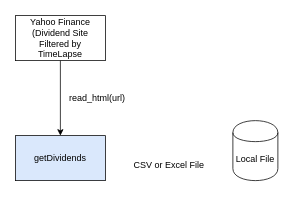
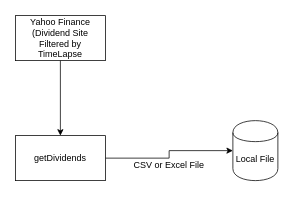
node "read_html(url)": removed
edge "getDividends" -> "Local File": added
node "getDividends": fillcolor #dae8fc -> #ffffff
